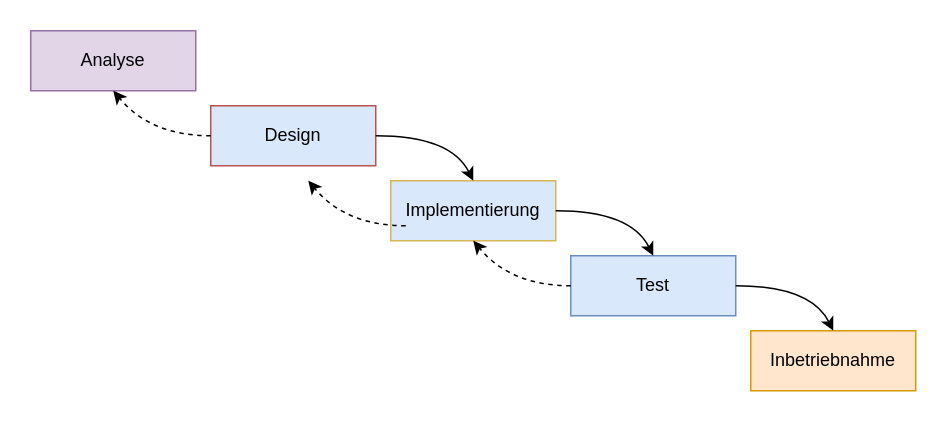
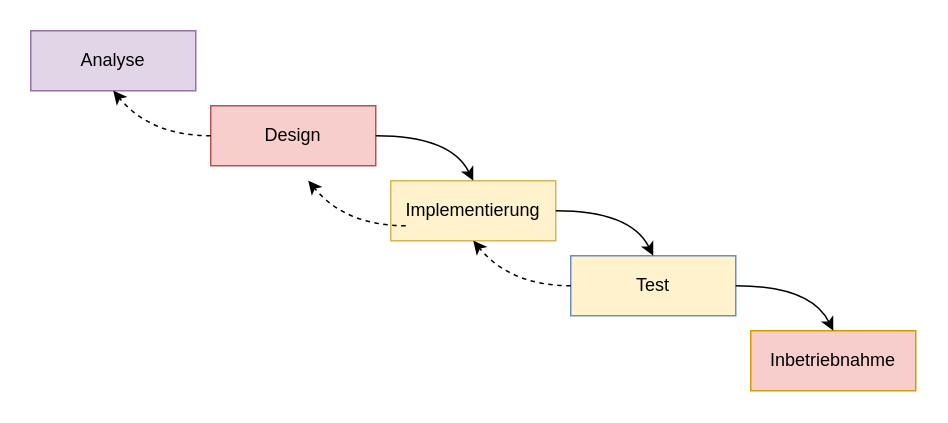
node "Design": fillcolor #dae8fc -> #f8cecc
node "Implementierung": fillcolor #dae8fc -> #fff2cc
node "Test": fillcolor #dae8fc -> #fff2cc
node "Inbetriebnahme": fillcolor #ffe6cc -> #f8cecc
